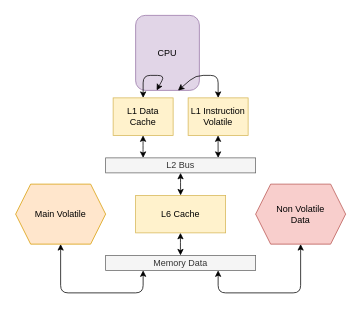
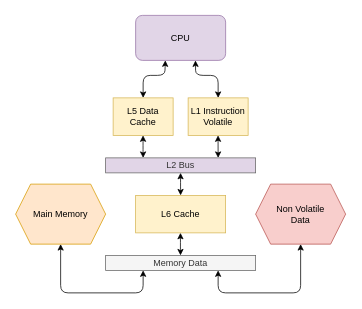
node "CPU": size 64x75 -> 90x45
node "L1 Data Cache": label "L1 Data Cache" -> "L5 Data Cache"
node "L2 Bus": fillcolor #f5f5f5 -> #e1d5e7
node "Main Volatile": label "Main Volatile" -> "Main Memory"
